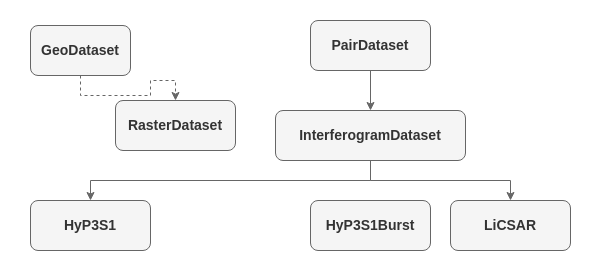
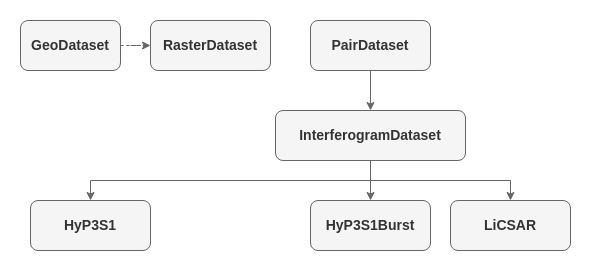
node "GeoDataset": moved (81, 51) -> (71, 46)
node "RasterDataset": moved (176, 126) -> (211, 46)
edge "InterferogramDataset" -> "HyP3S1Burst": added
